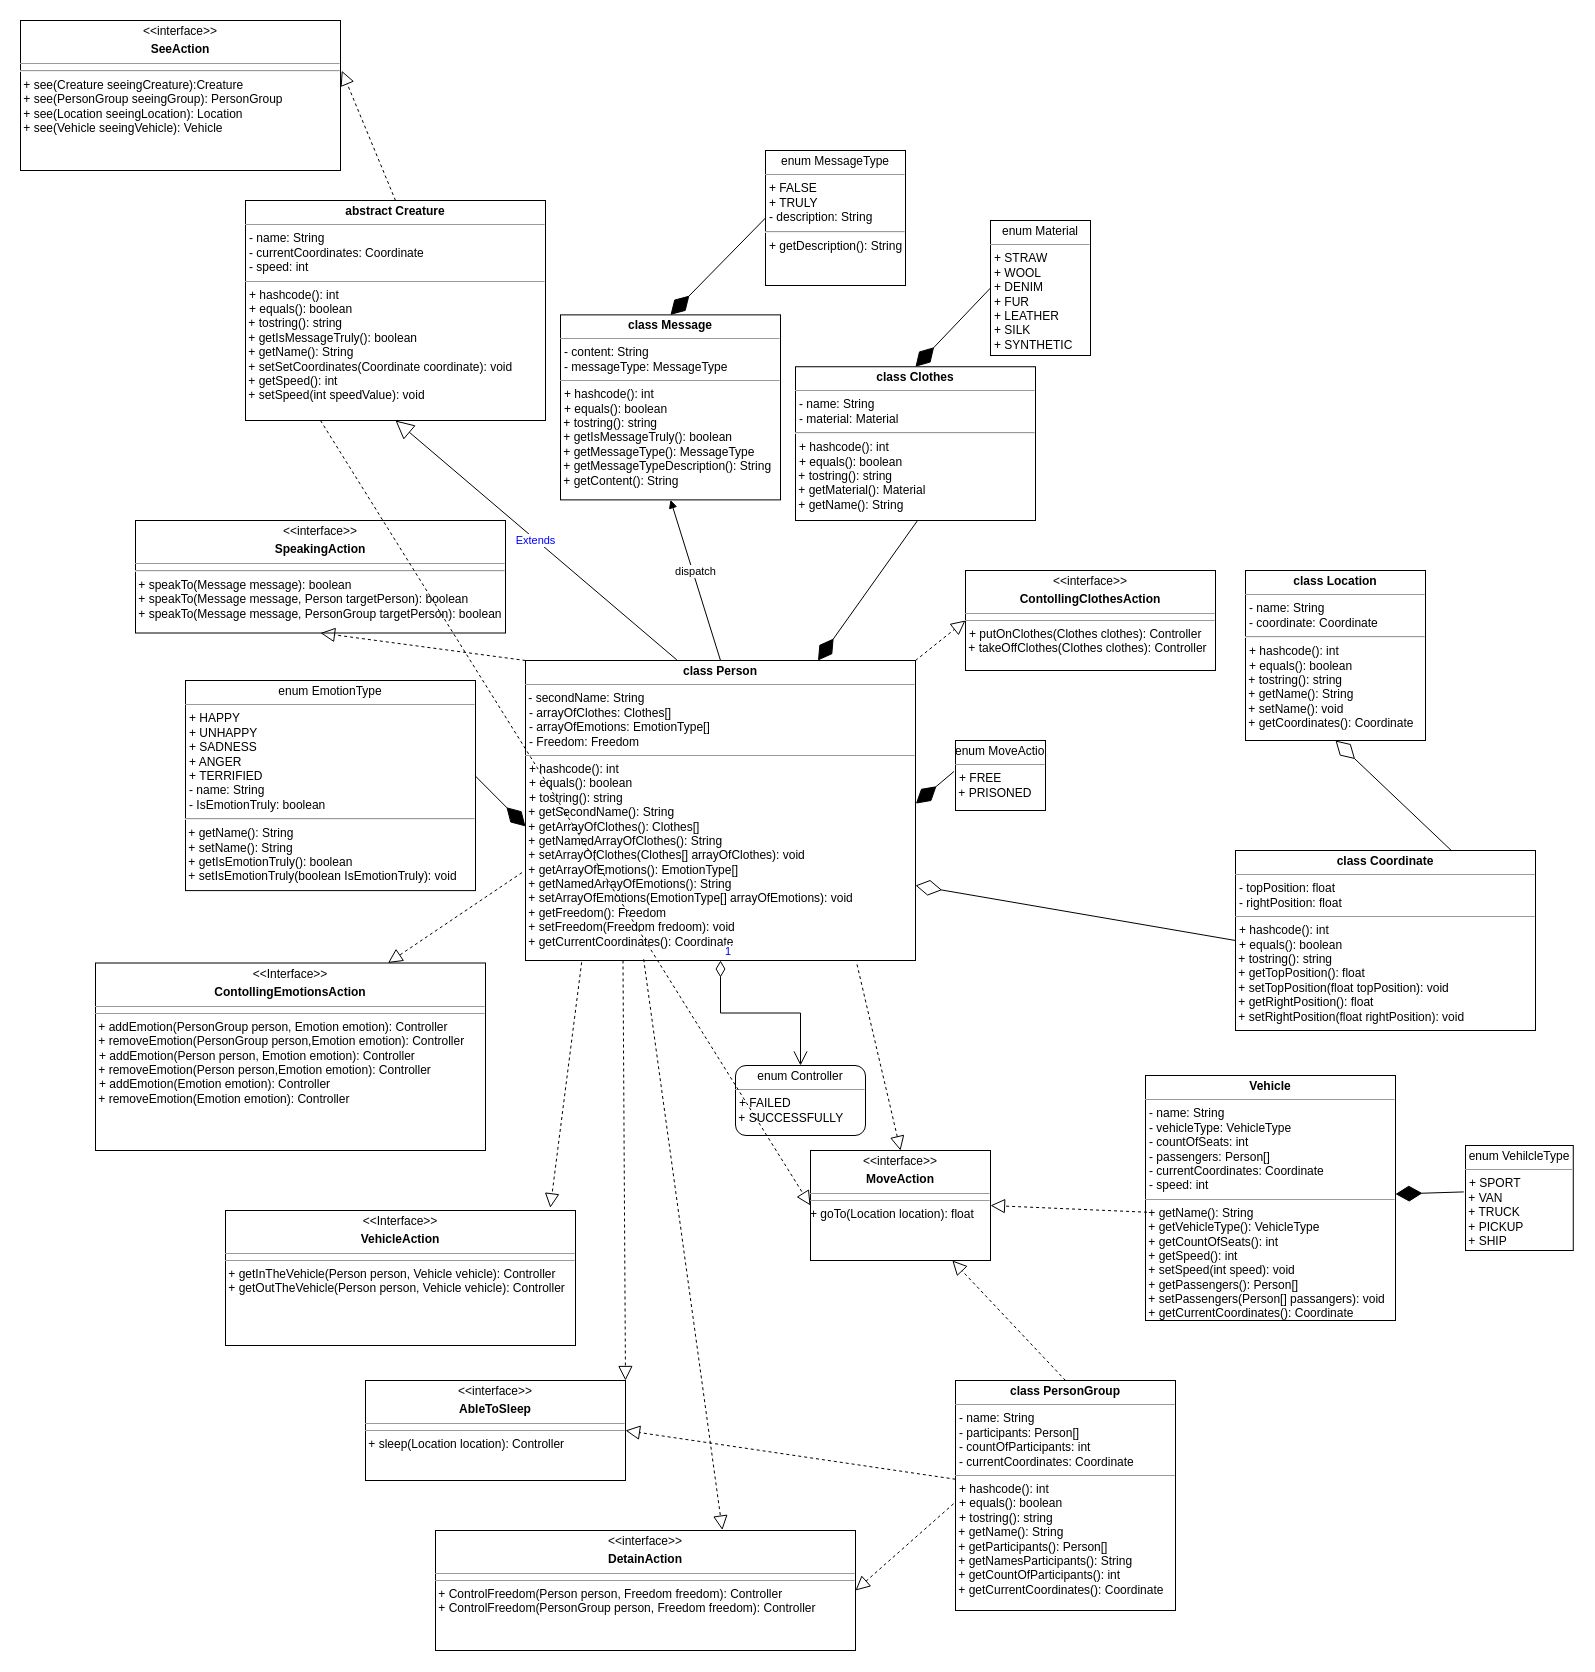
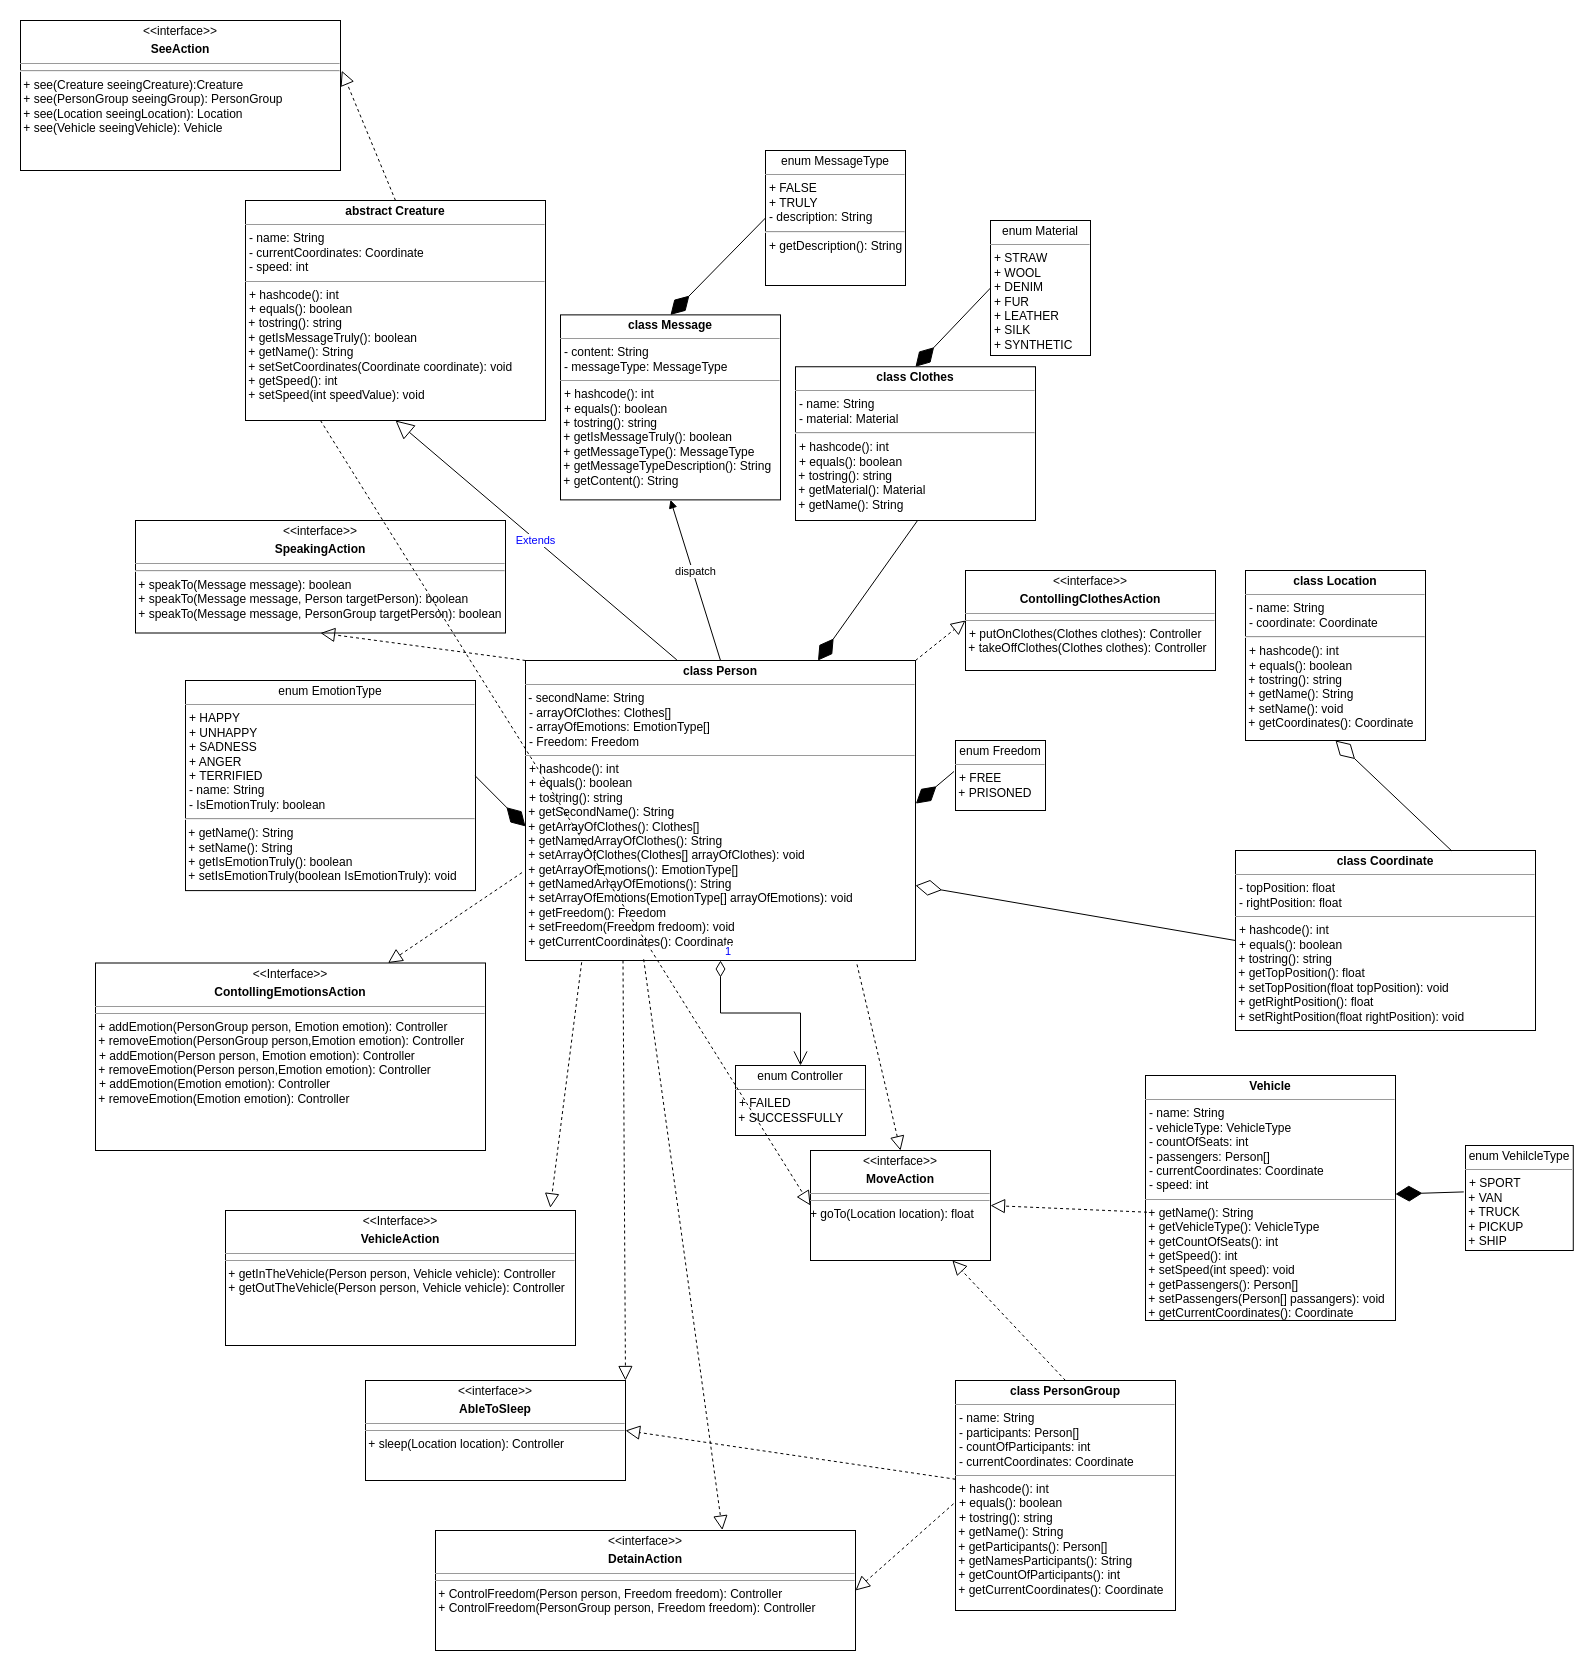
node "enum MoveAction + FREE + PRISONED": label "enum MoveAction + FREE + PRISONED" -> "enum Freedom + FREE + PRISONED"
node "enum Controller + FAILED + SUCCESSFULLY": shape rounded rectangle -> rectangle
